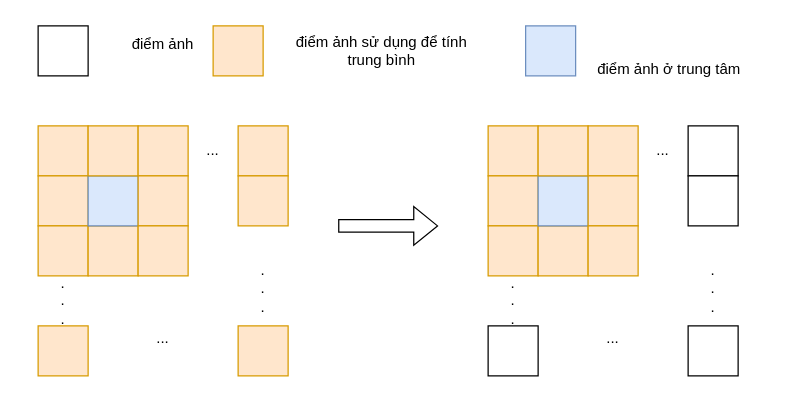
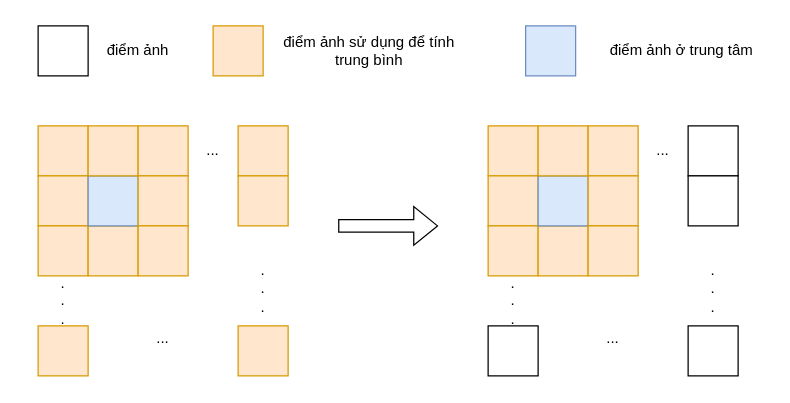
node "điểm ảnh": moved (163, 44) -> (138, 51)
node "điểm ảnh sử dụng để tính trung bình": moved (382, 51) -> (369, 51)
node "điểm ảnh ở trung tâm": moved (669, 69) -> (682, 51)
